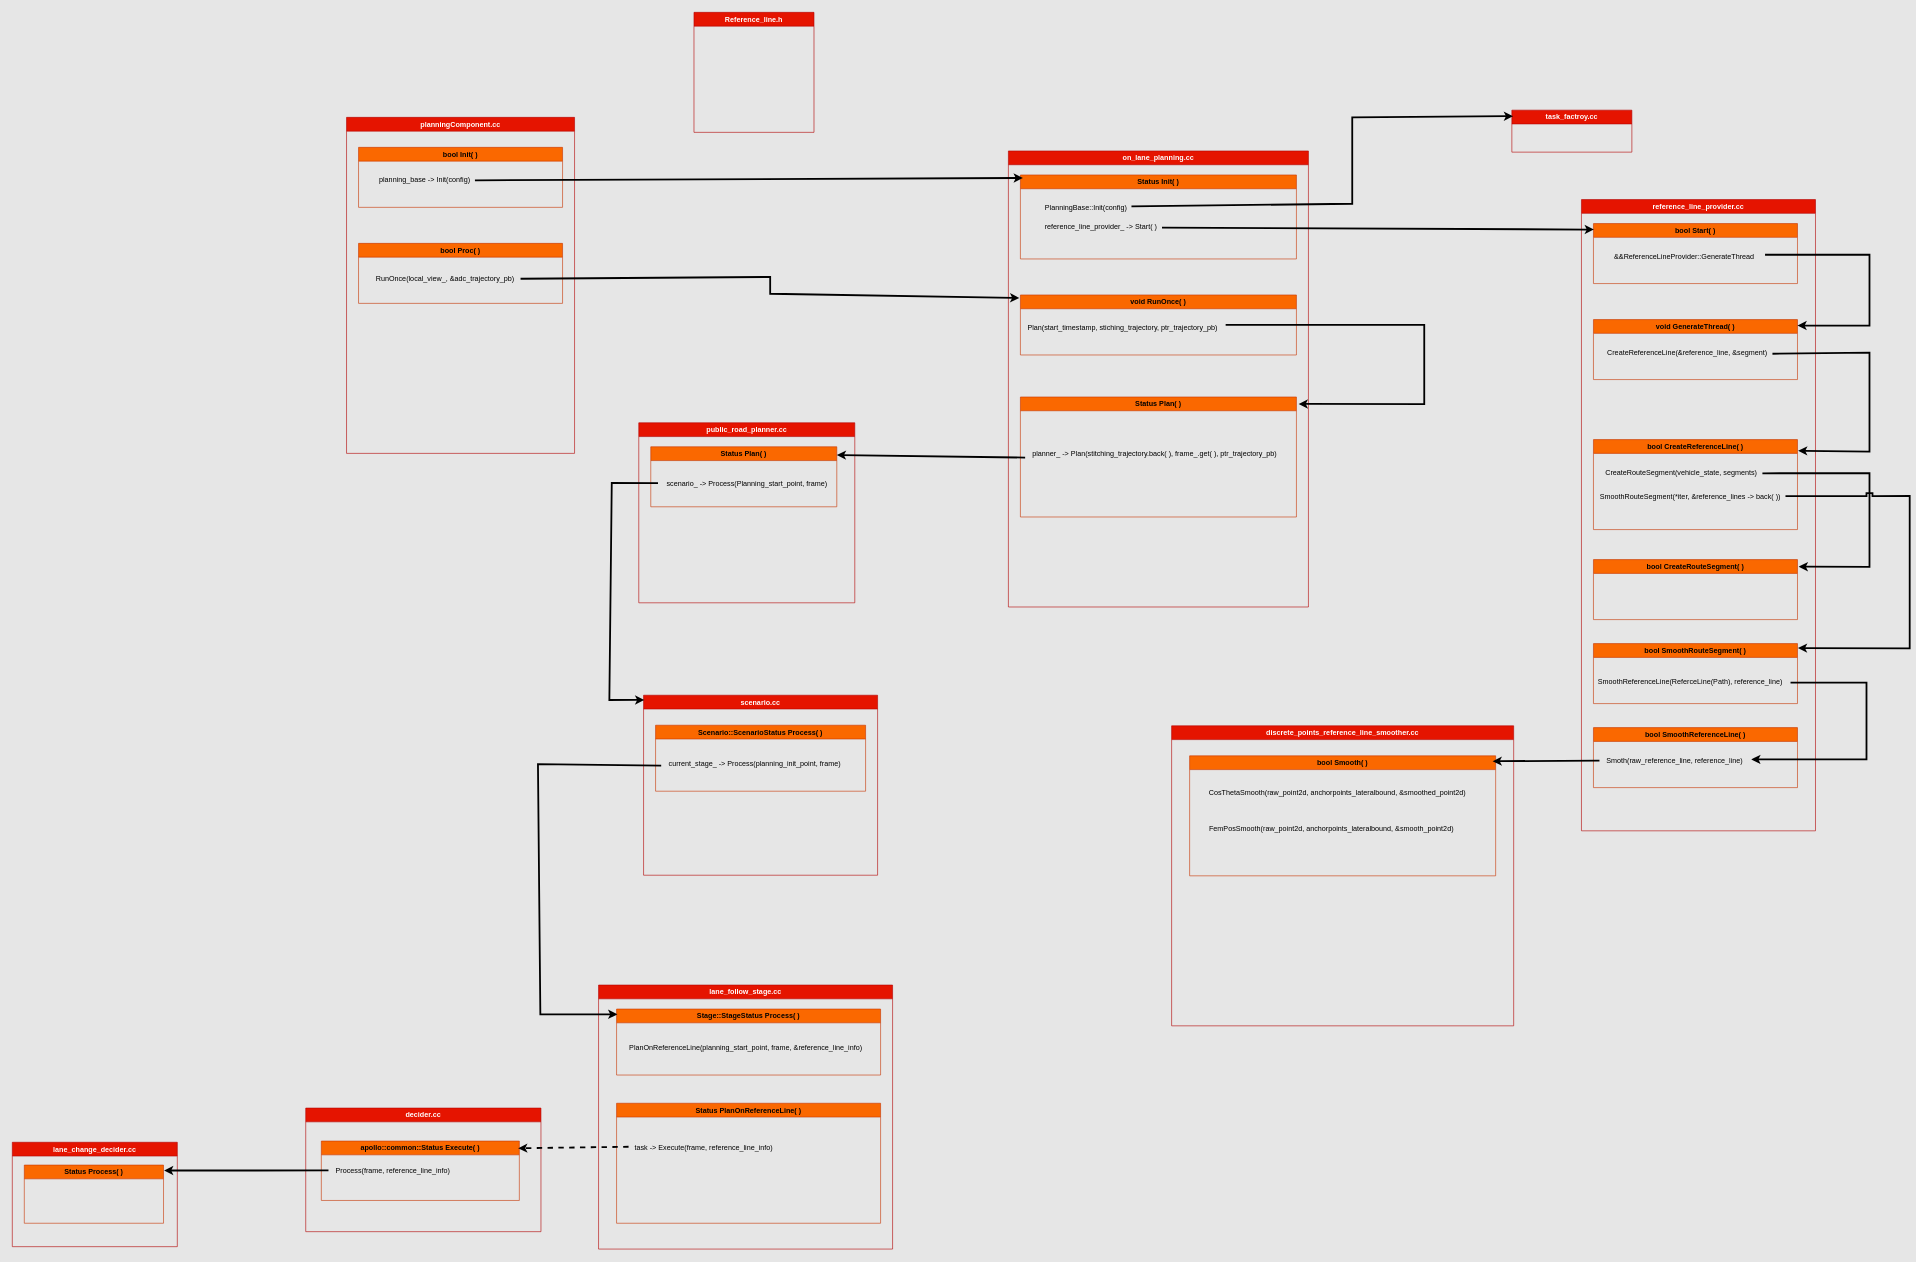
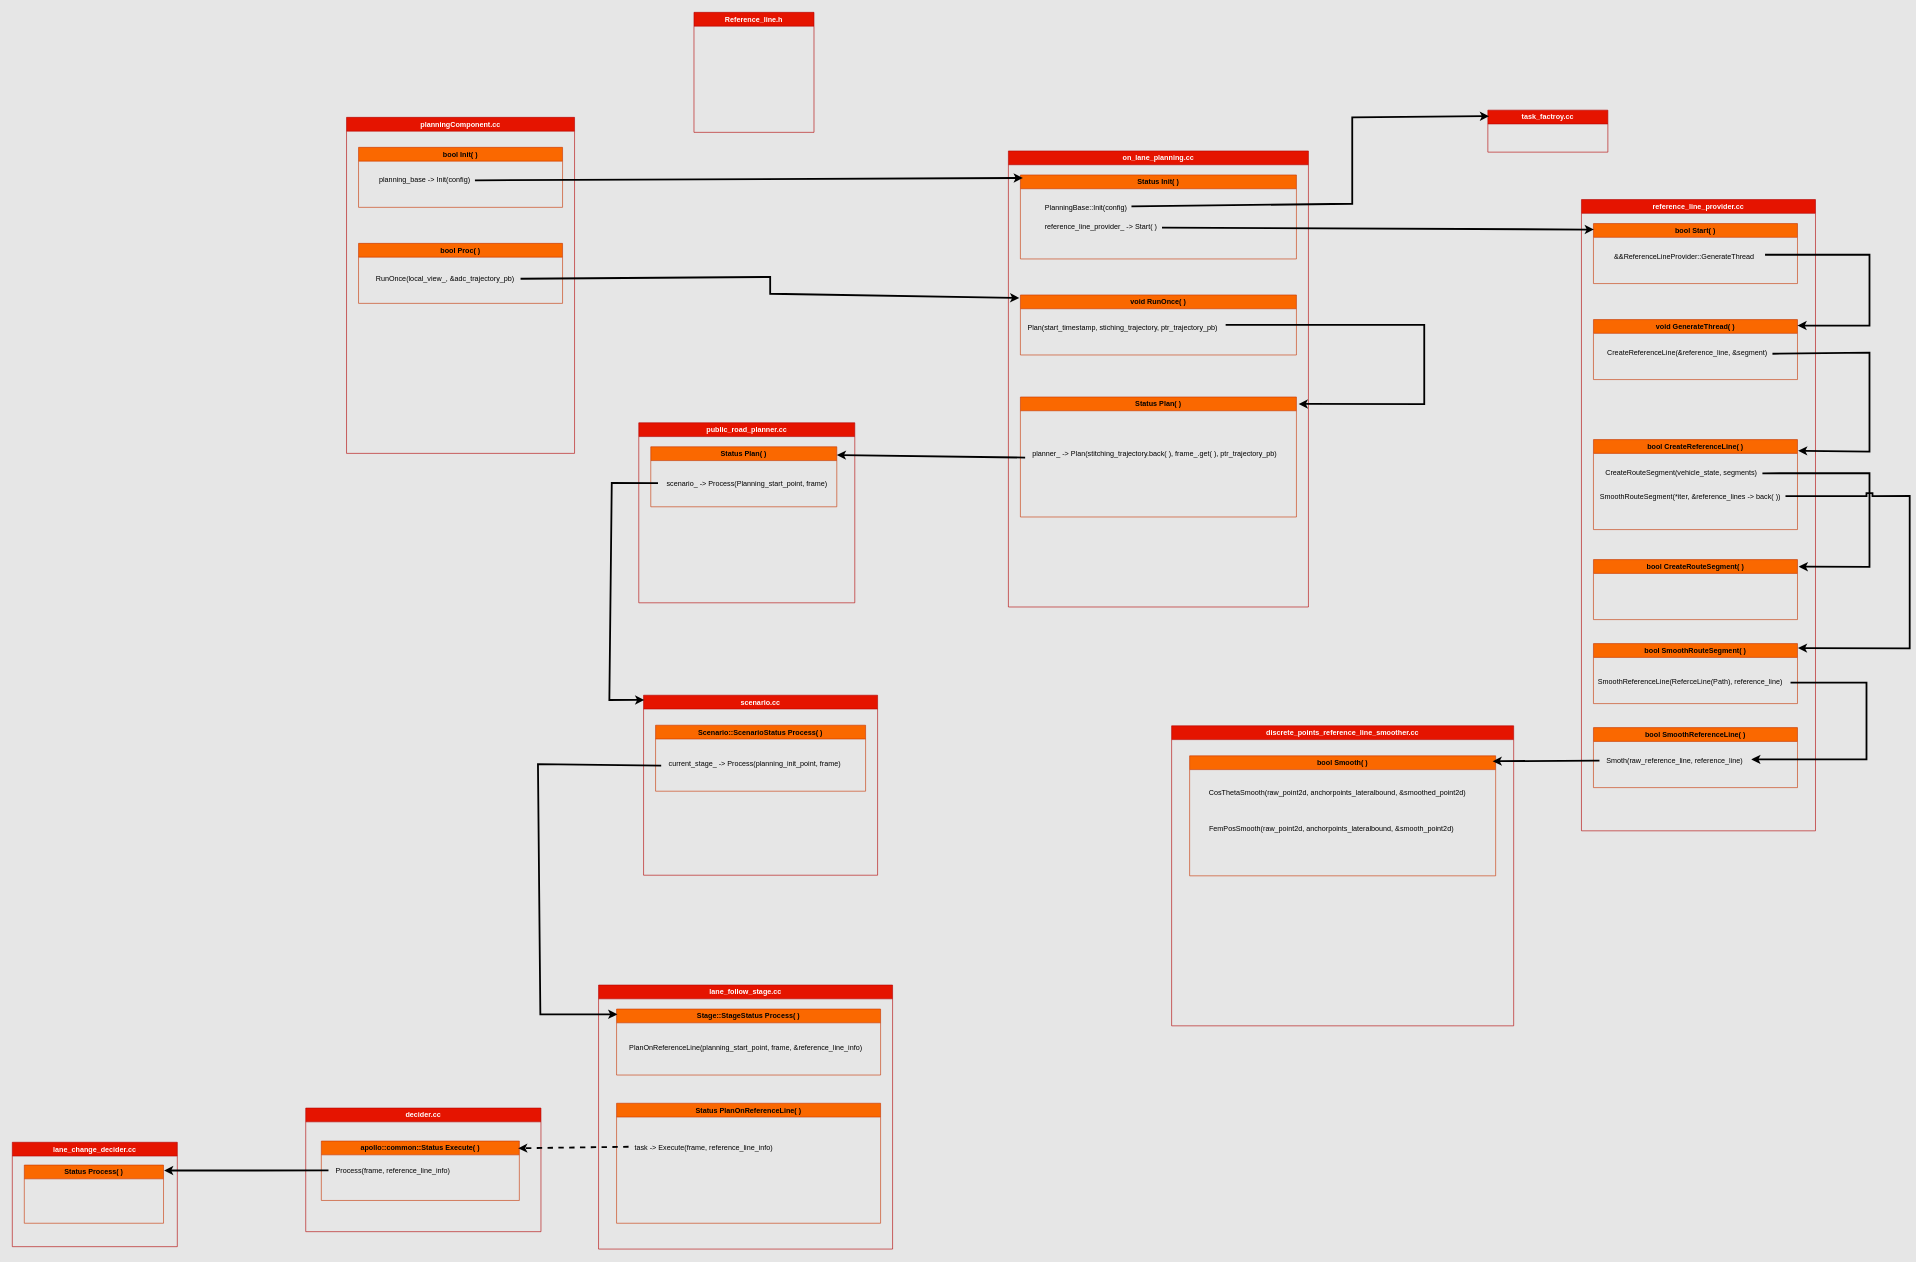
node "task_factroy.cc": moved (1572, 131) -> (1548, 131)
